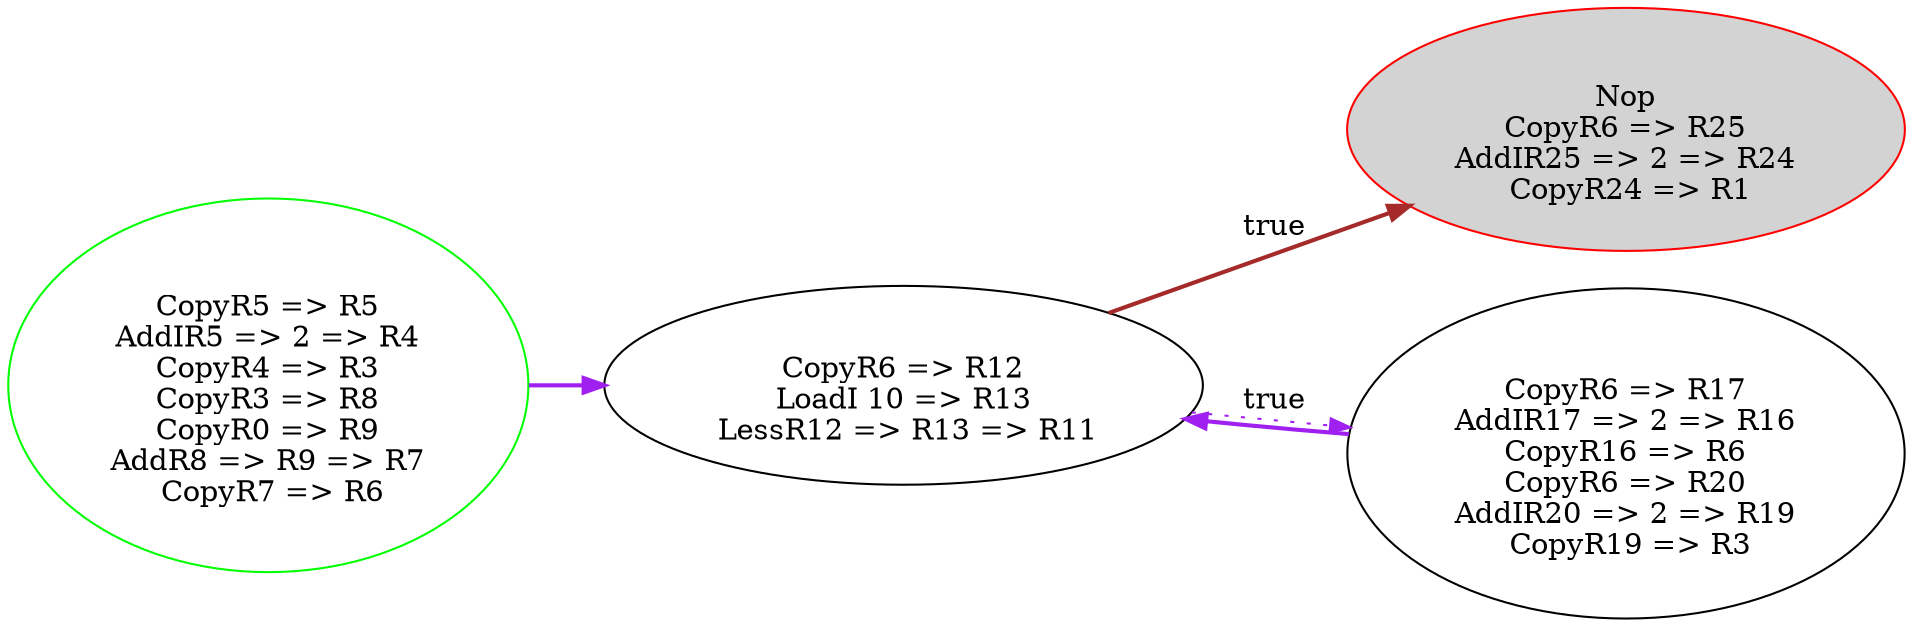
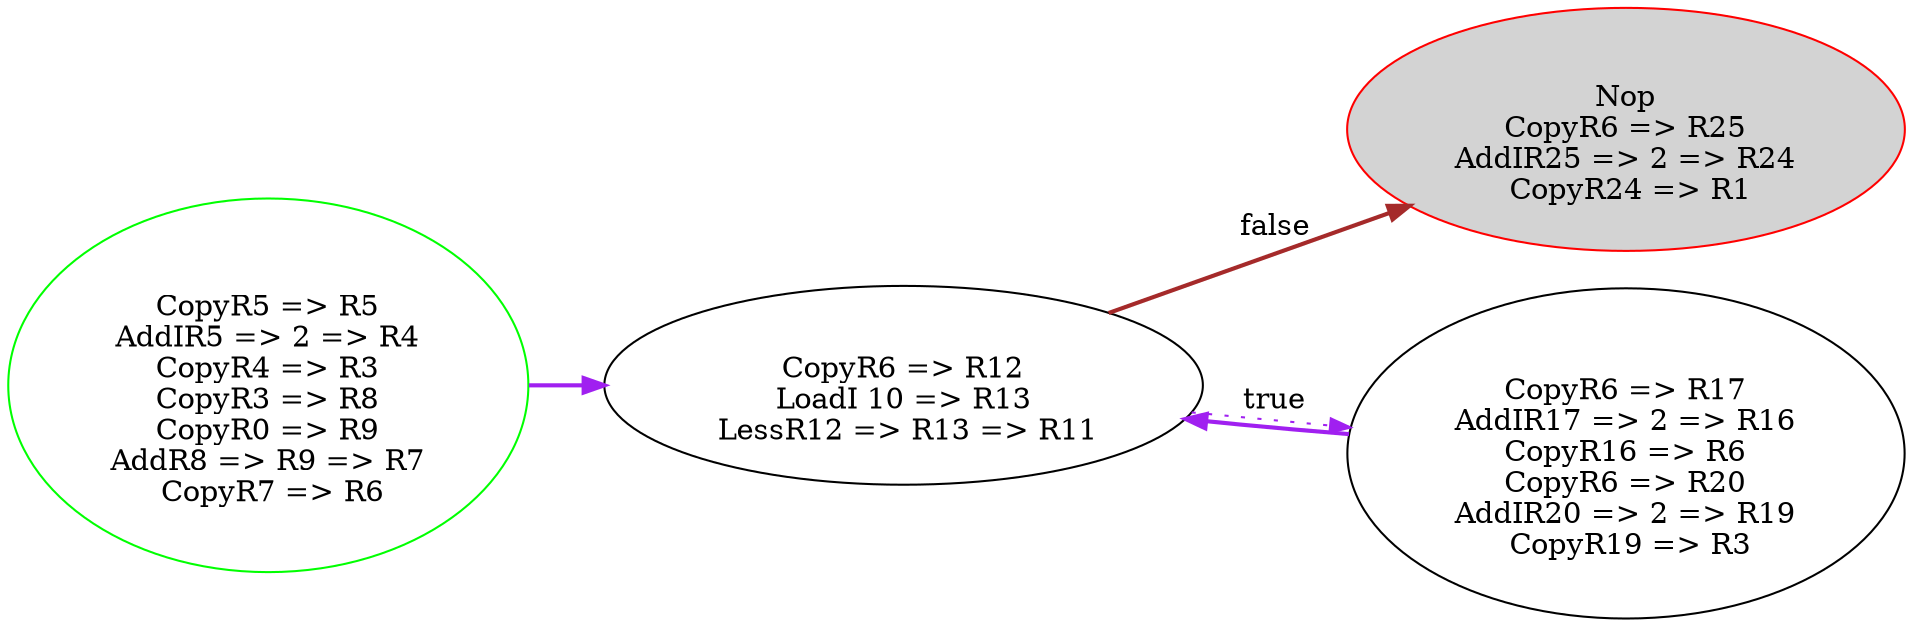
edge "CopyR6 => R12 LoadI 10 => R13 LessR12 => R13 => R11" -> "Nop CopyR6 => R25 AddIR25 => 2 => R24 CopyR24 => R1": label "true" -> "false"
